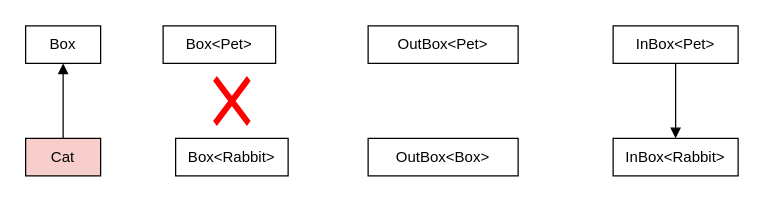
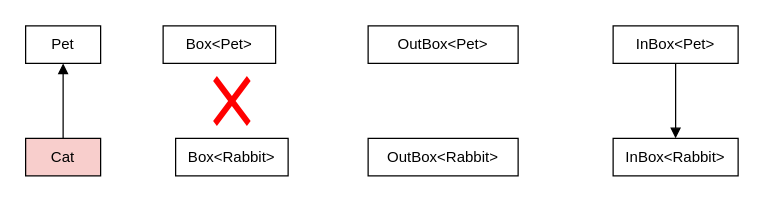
node "Box": label "Box" -> "Pet"
node "OutBox<Box>": label "OutBox<Box>" -> "OutBox<Rabbit>"
